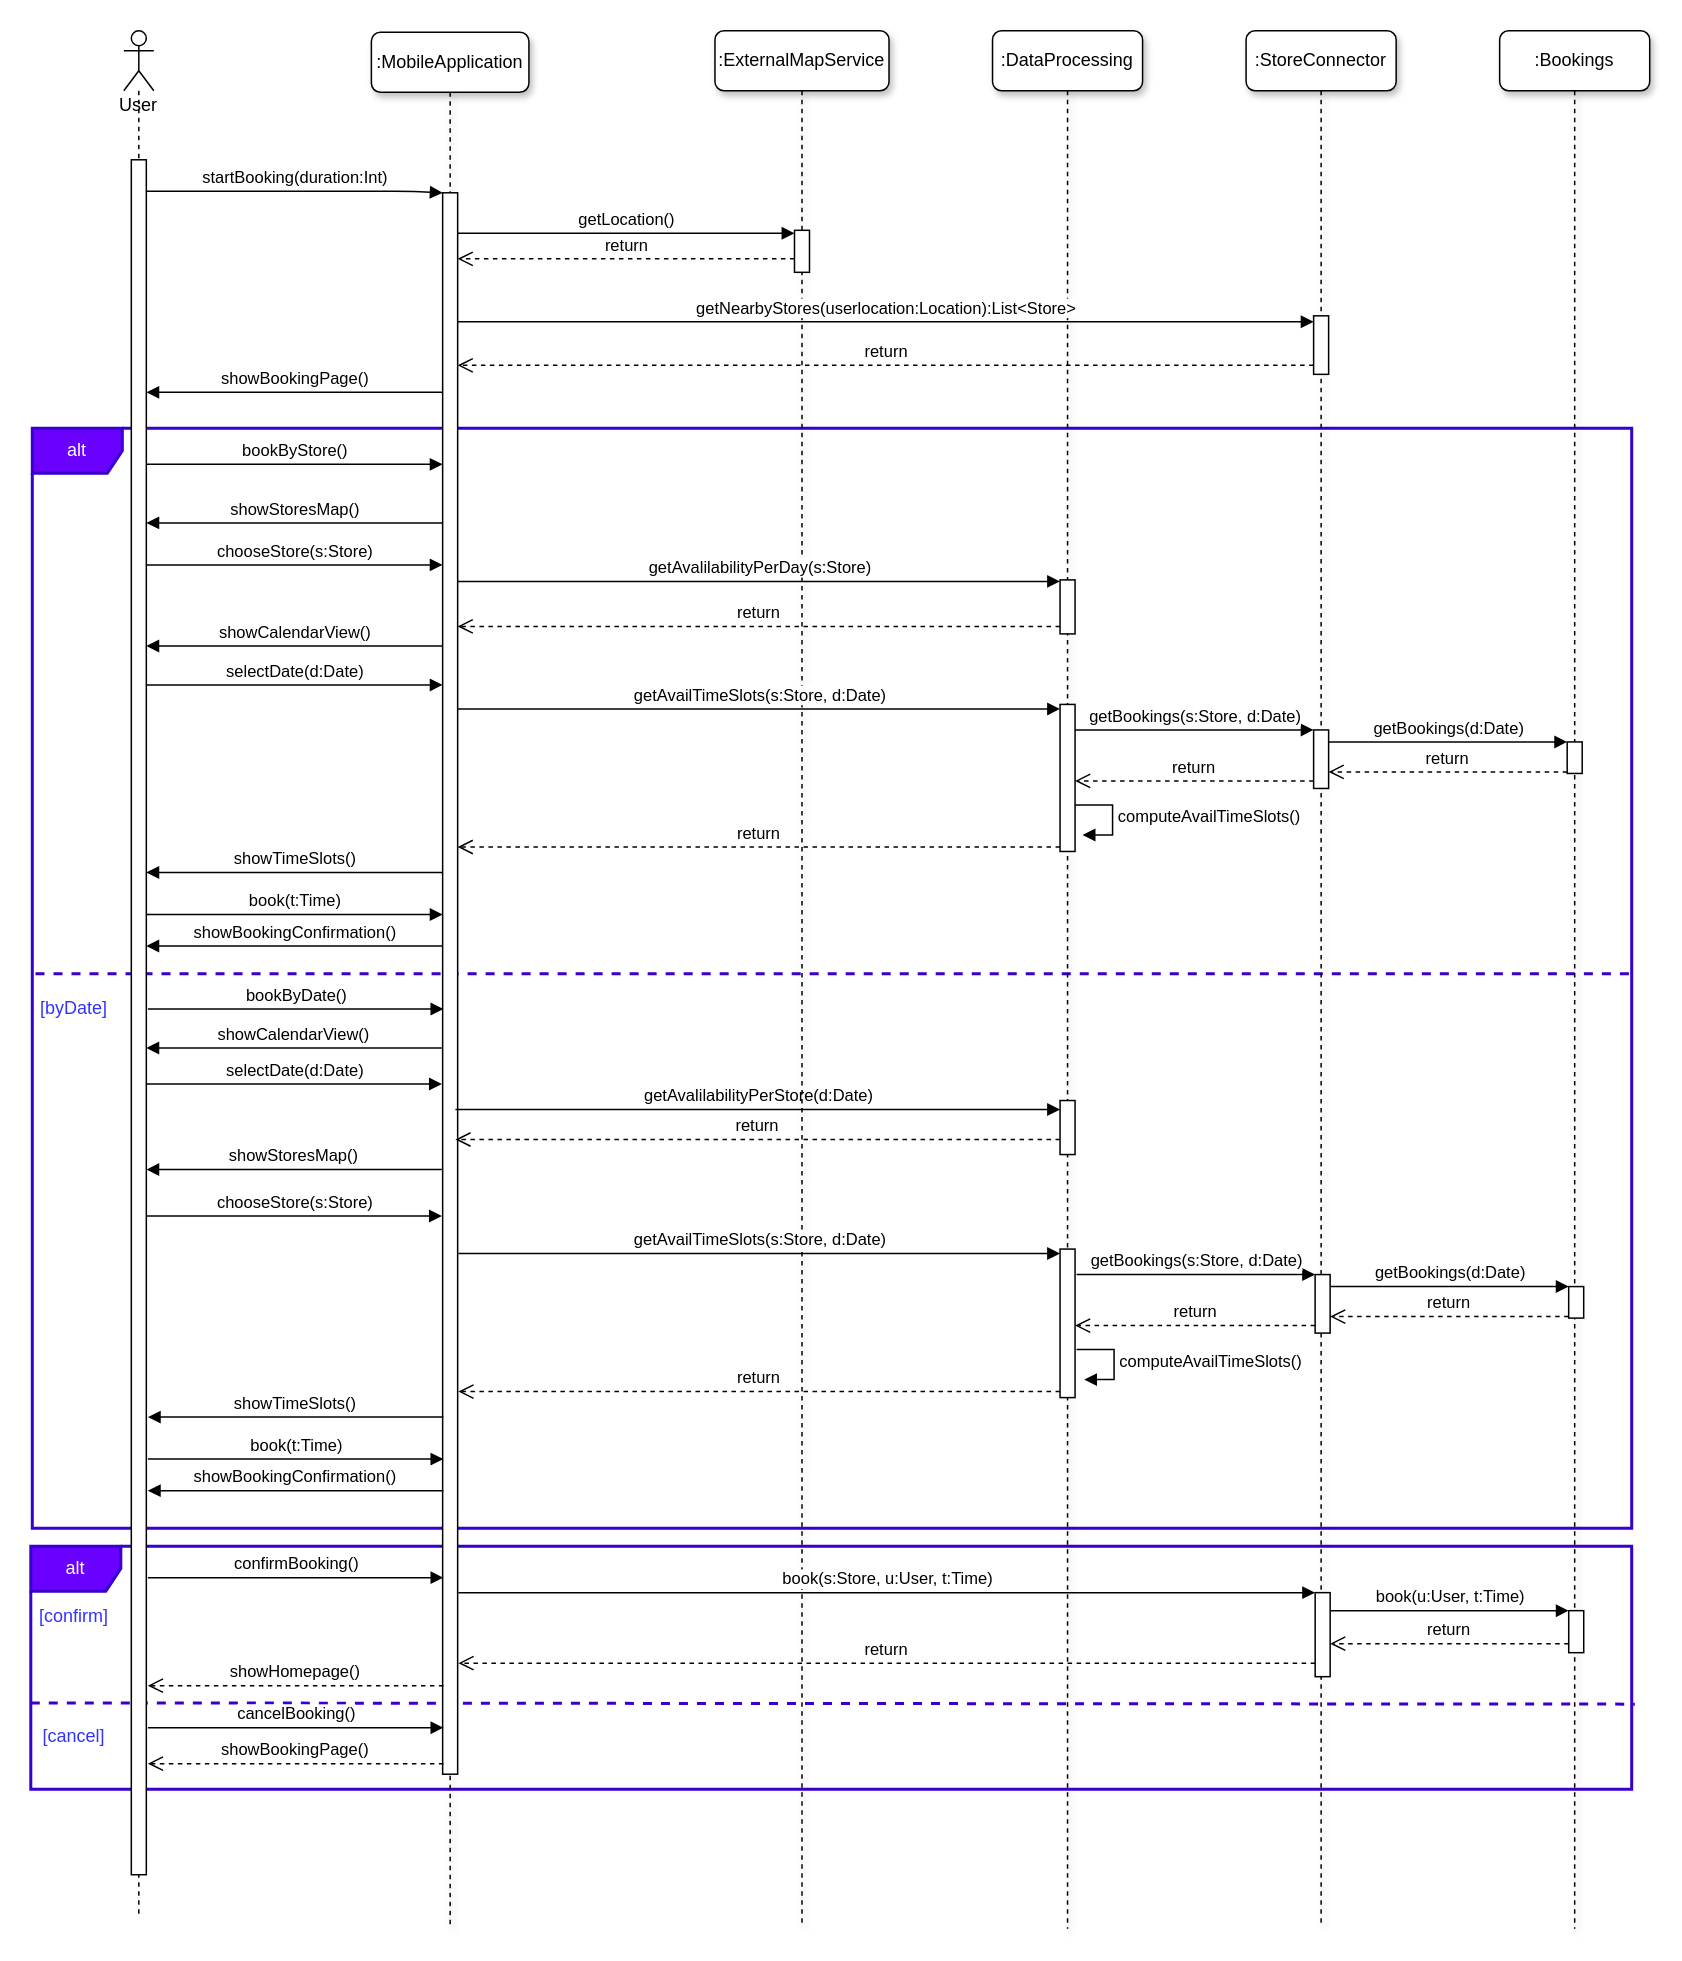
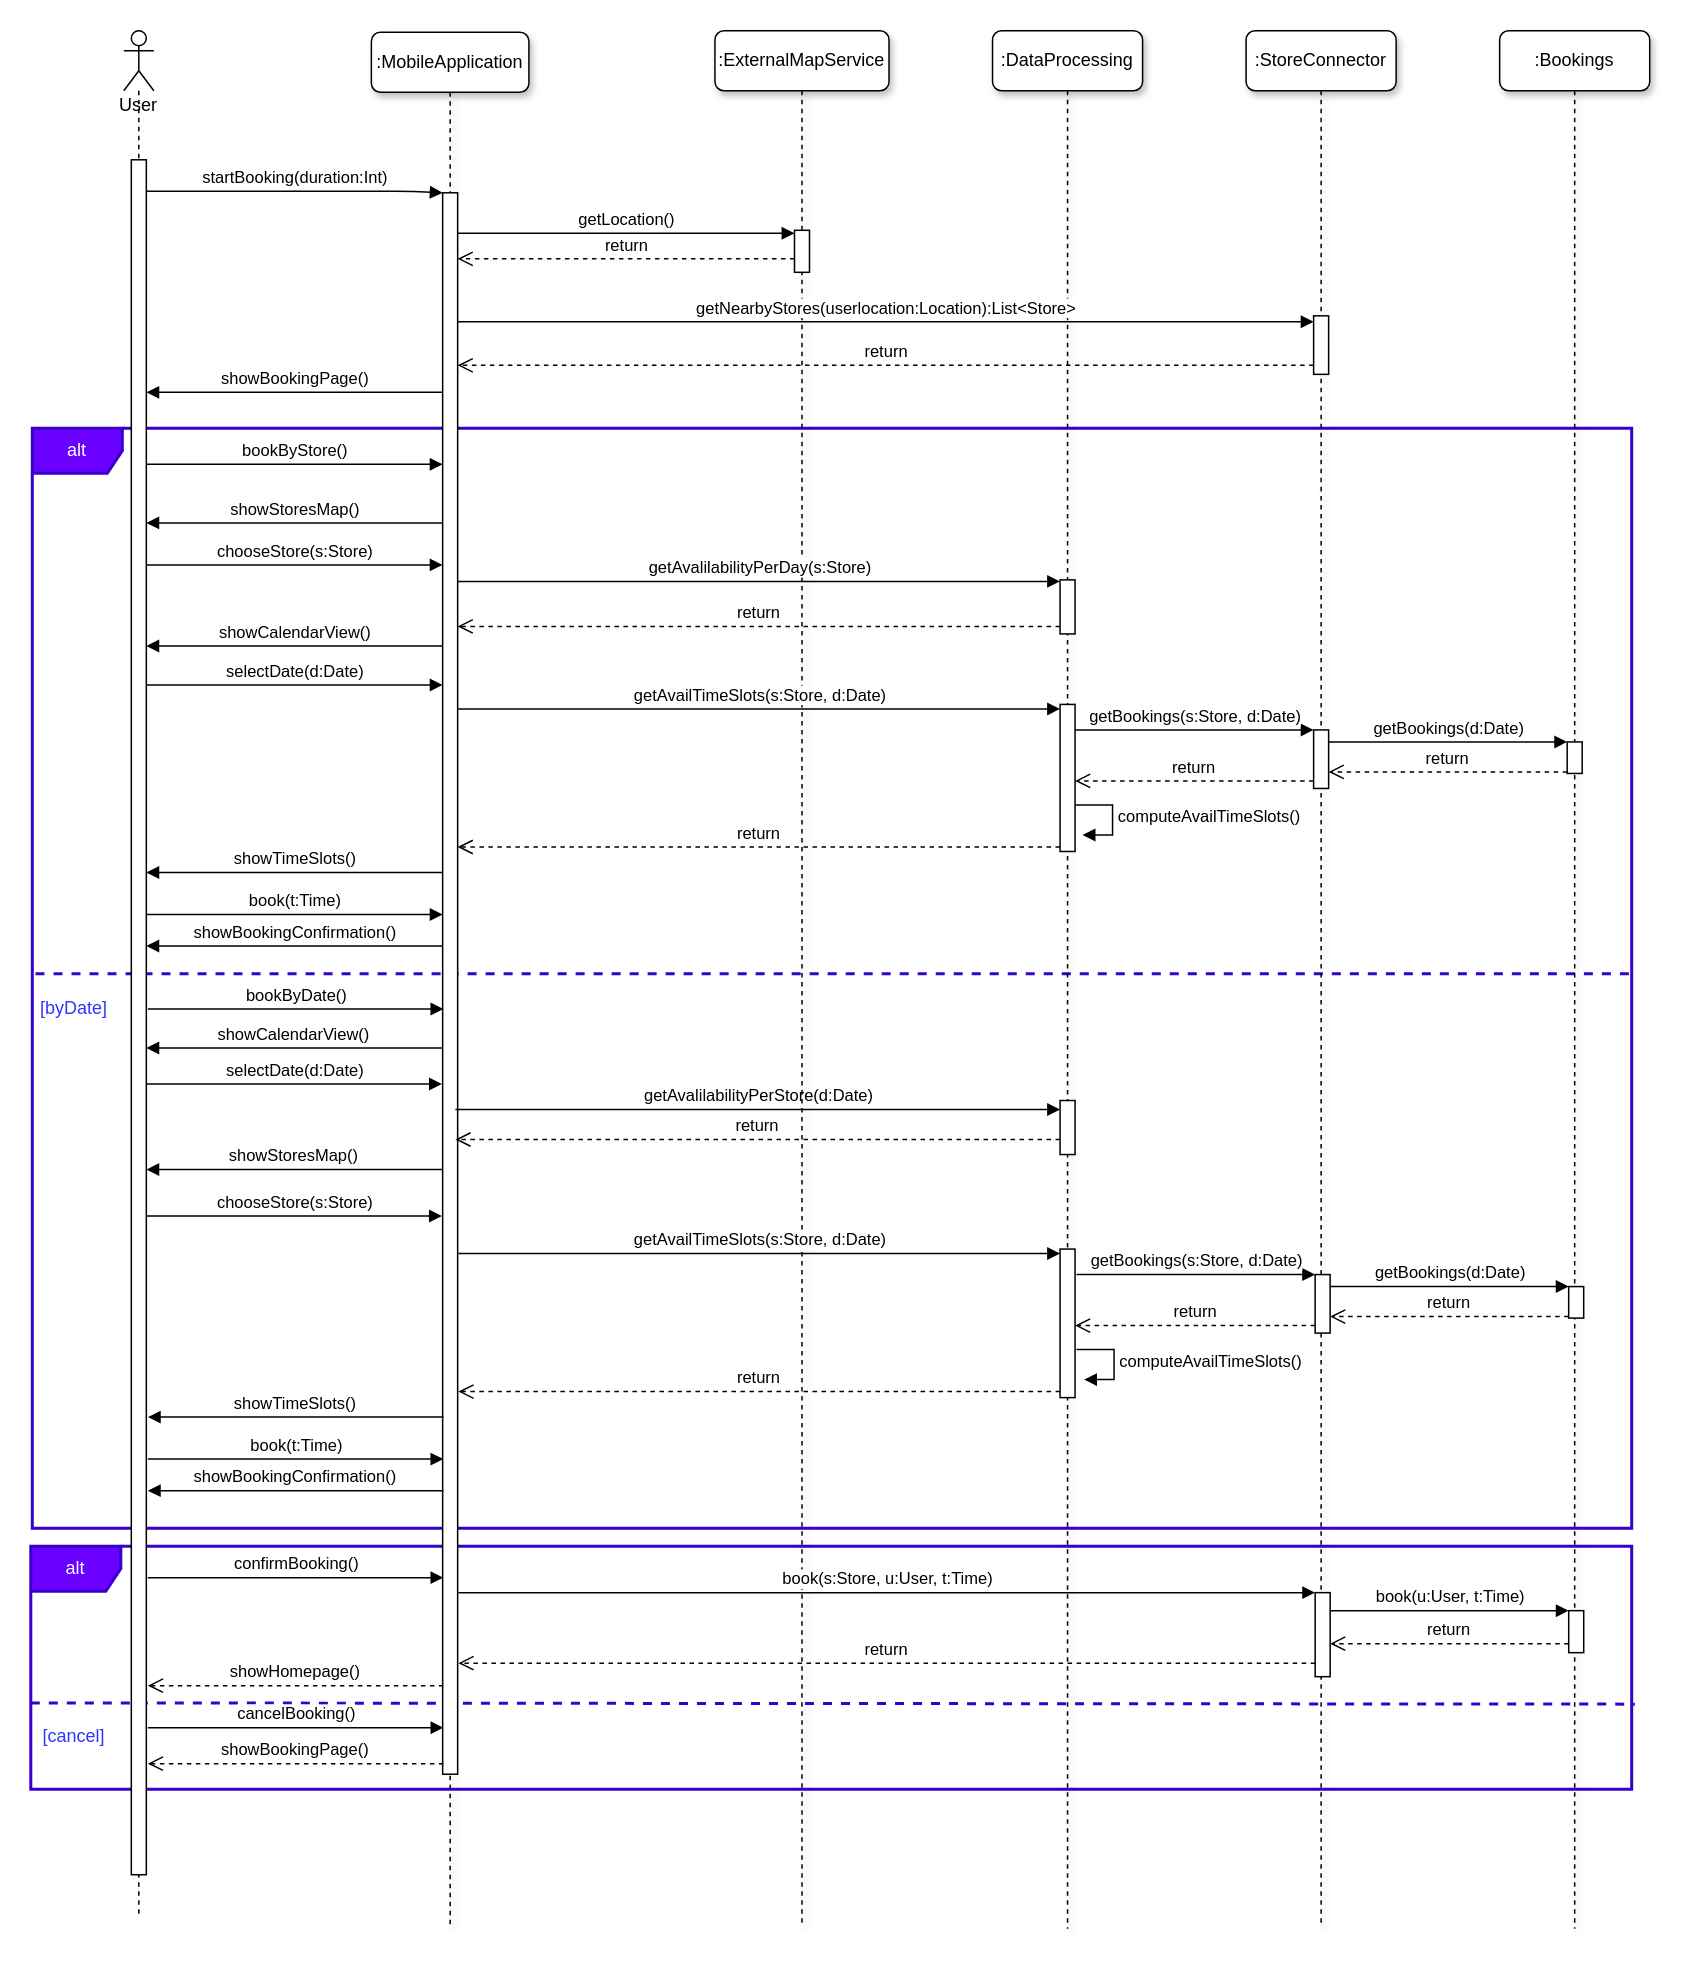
node "[confirm]": removed
